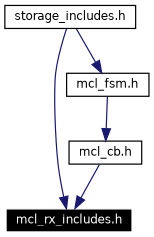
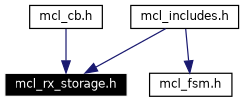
node "storage_includes.h": label "storage_includes.h" -> "mcl_includes.h"
edge "mcl_fsm.h" -> "mcl_cb.h": removed
node "mcl_rx_includes.h": label "mcl_rx_includes.h" -> "mcl_rx_storage.h"
